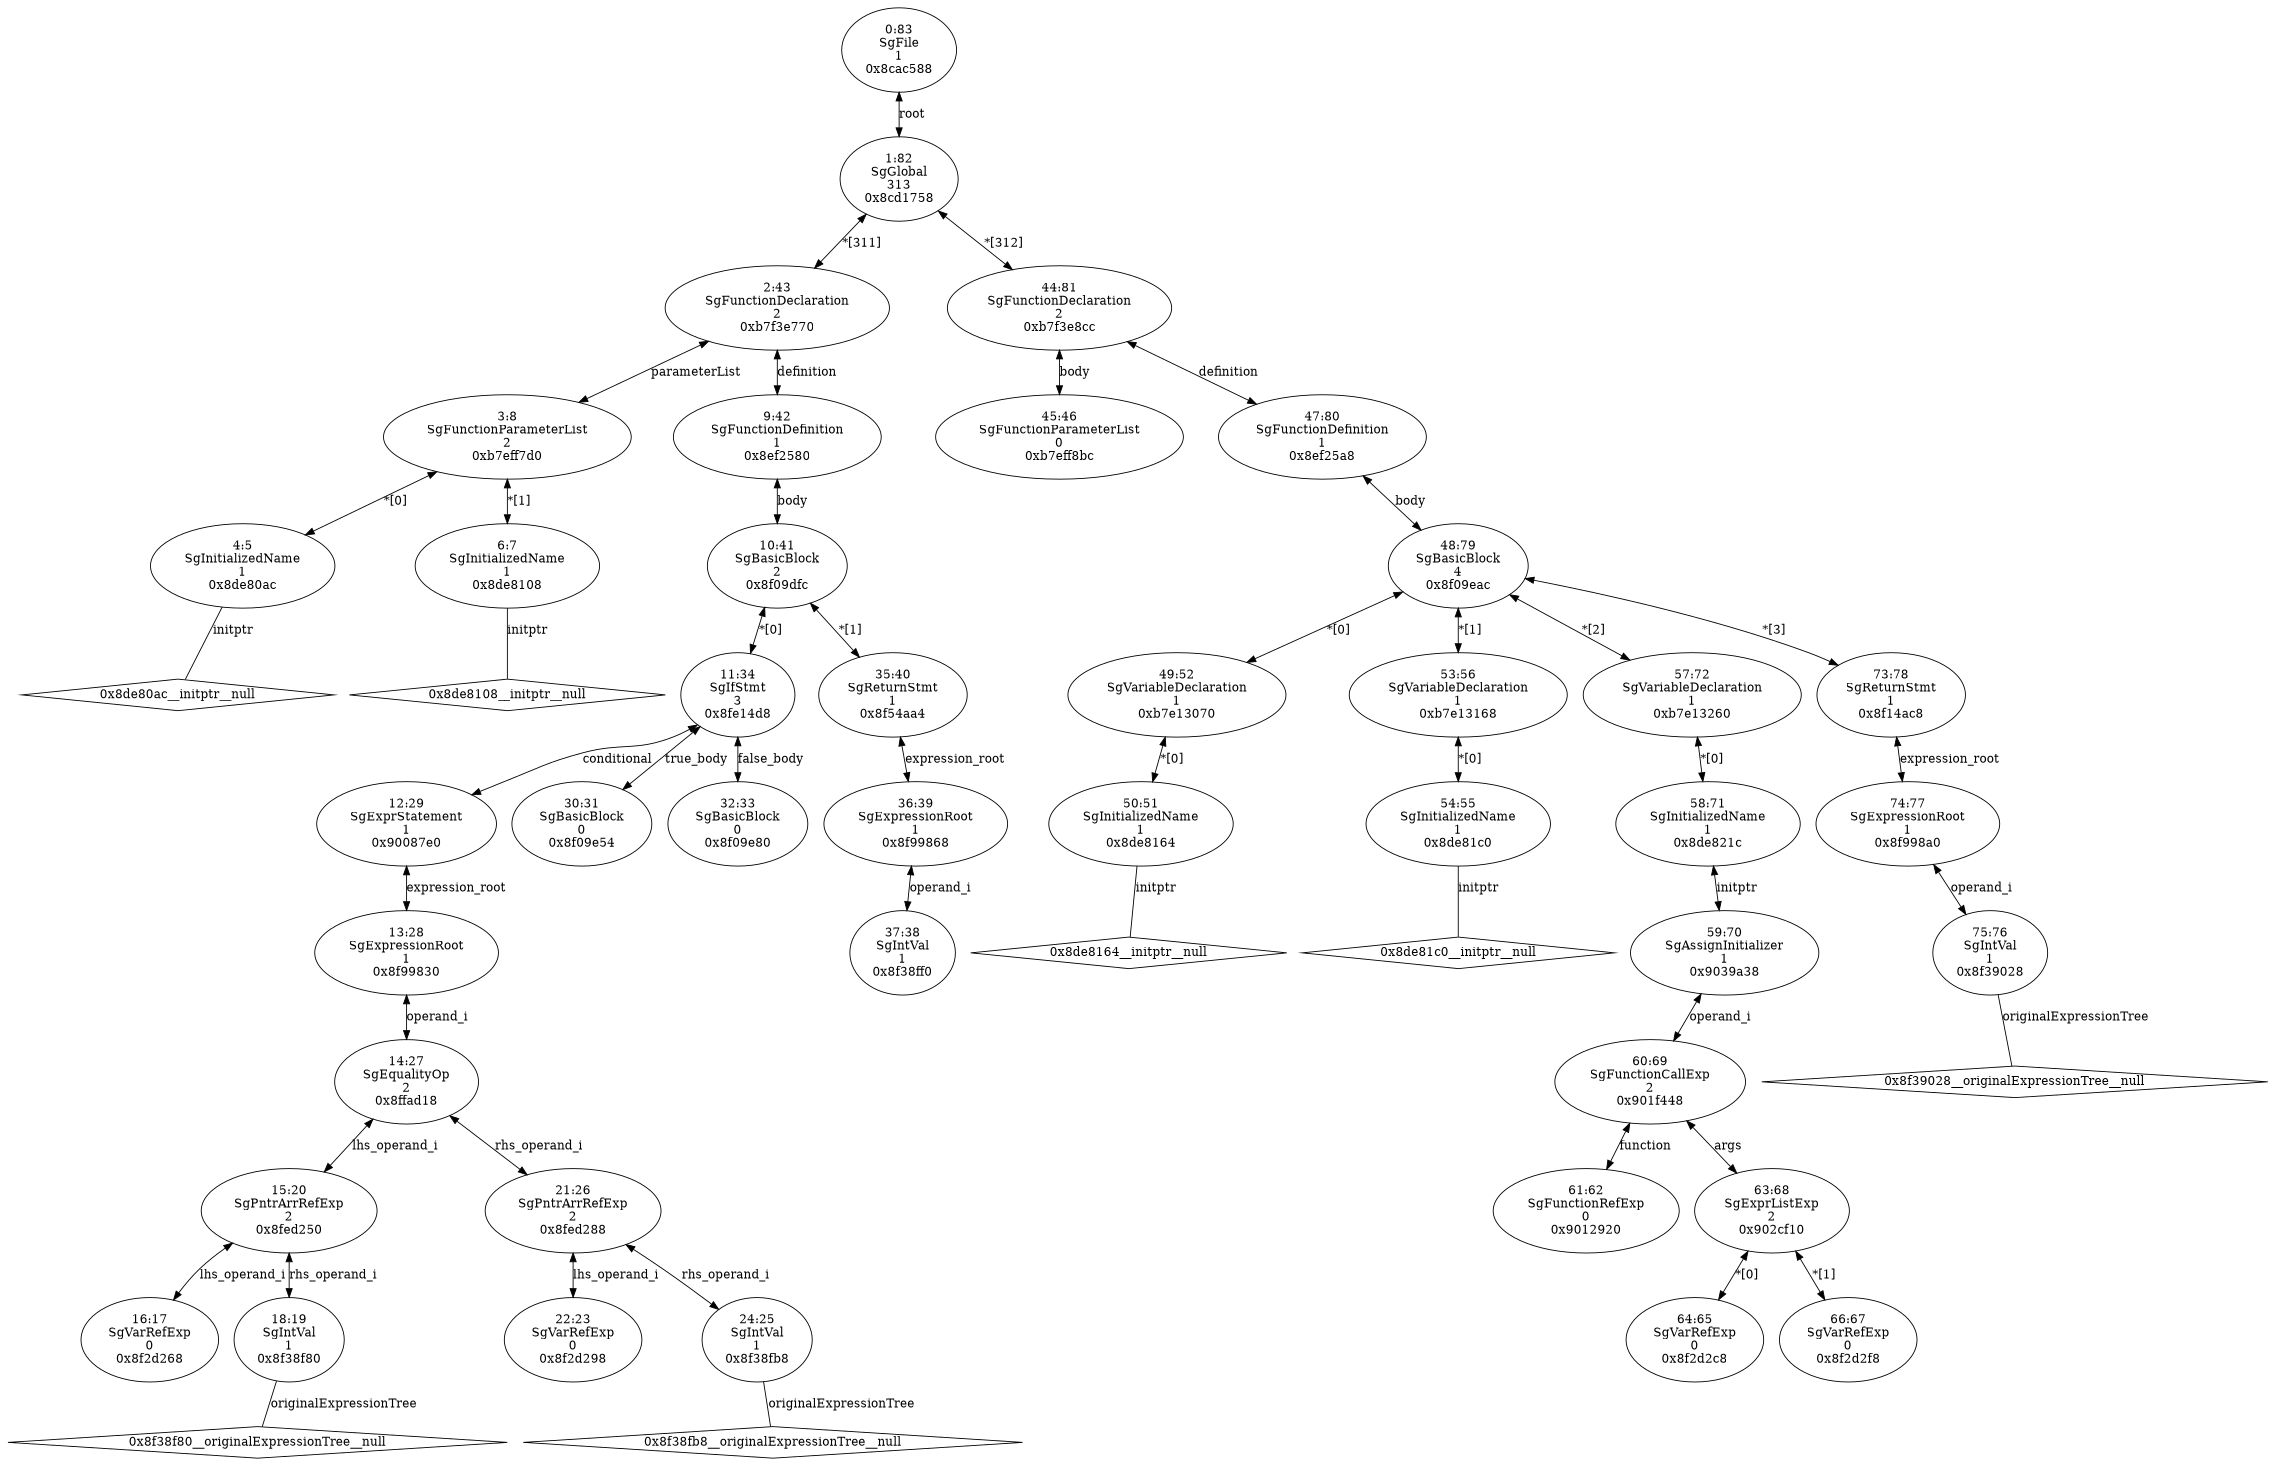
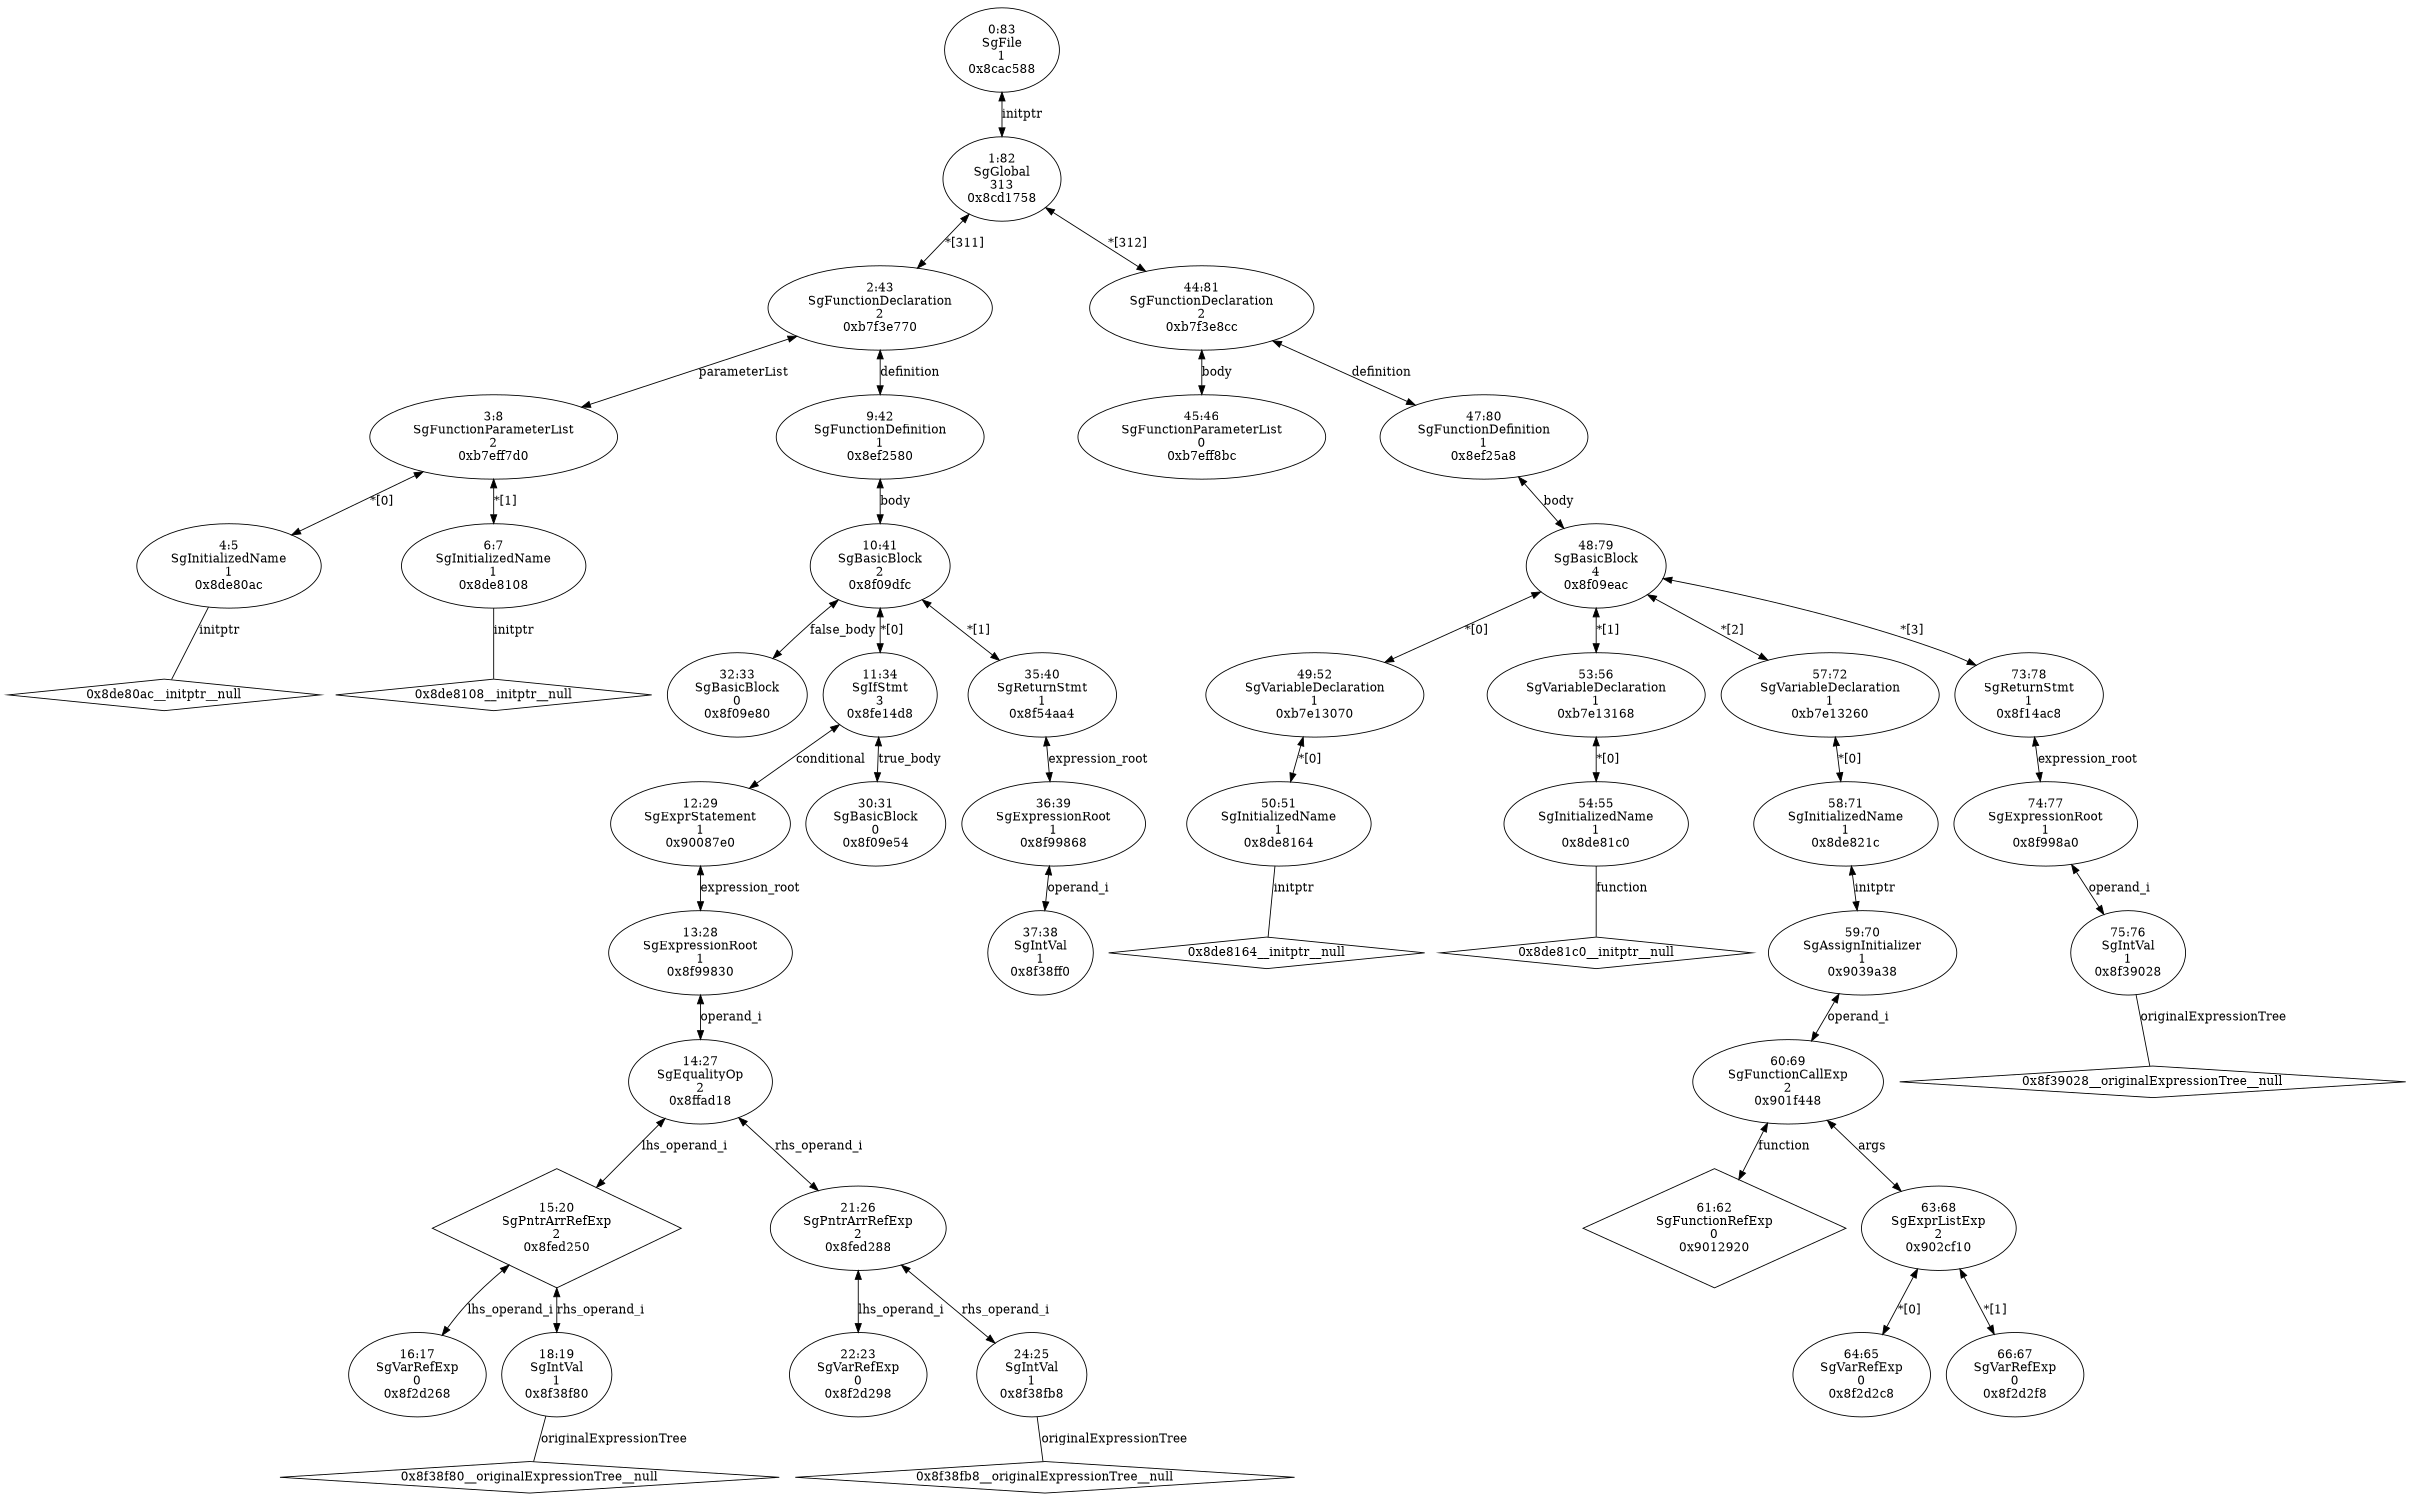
edge "0:83 SgFile 1 0x8cac588" -- "1:82 SgGlobal 313 0x8cd1758": label "root" -> "initptr"
edge "11:34 SgIfStmt 3 0x8fe14d8" -- "32:33 SgBasicBlock 0 0x8f09e80": now "10:41 SgBasicBlock 2 0x8f09dfc" -- "32:33 SgBasicBlock 0 0x8f09e80"
edge "54:55 SgInitializedName 1 0x8de81c0" -- "0x8de81c0__initptr__null": label "initptr" -> "function"
node "15:20 SgPntrArrRefExp 2 0x8fed250": shape ellipse -> diamond
node "61:62 SgFunctionRefExp 0 0x9012920": shape ellipse -> diamond
